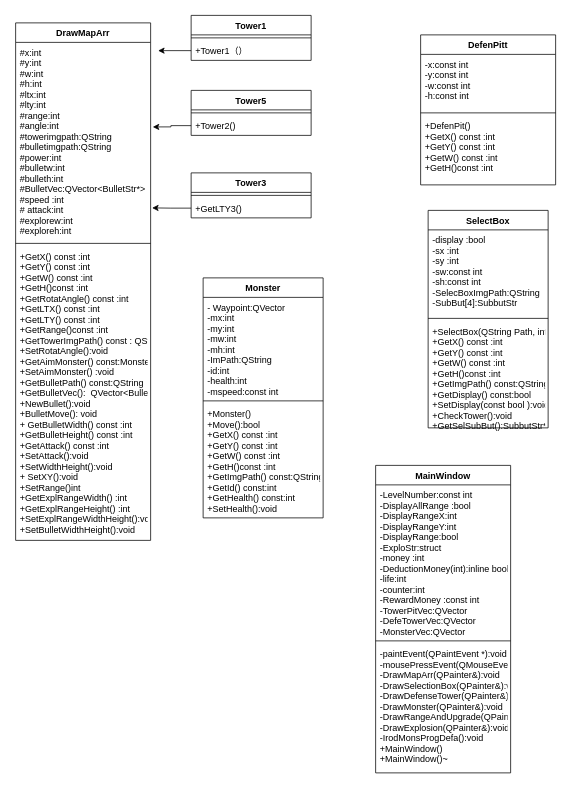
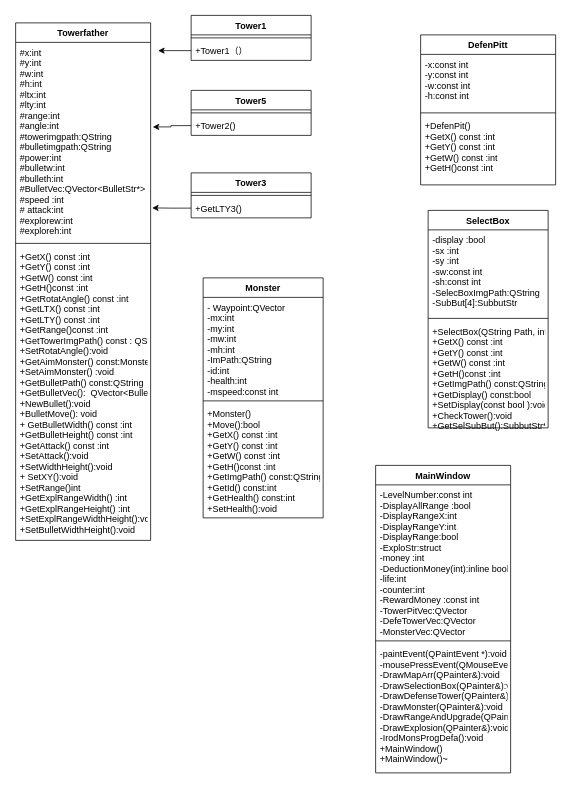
node "DrawMapArr": label "DrawMapArr" -> "Towerfather"
